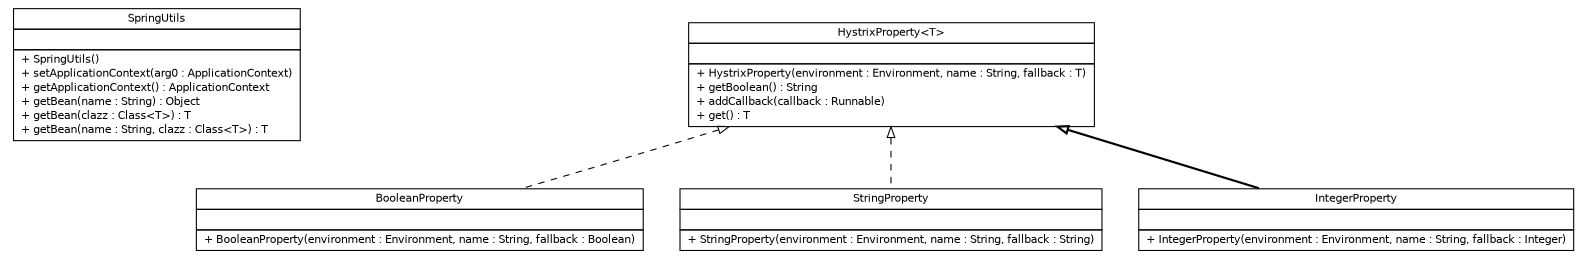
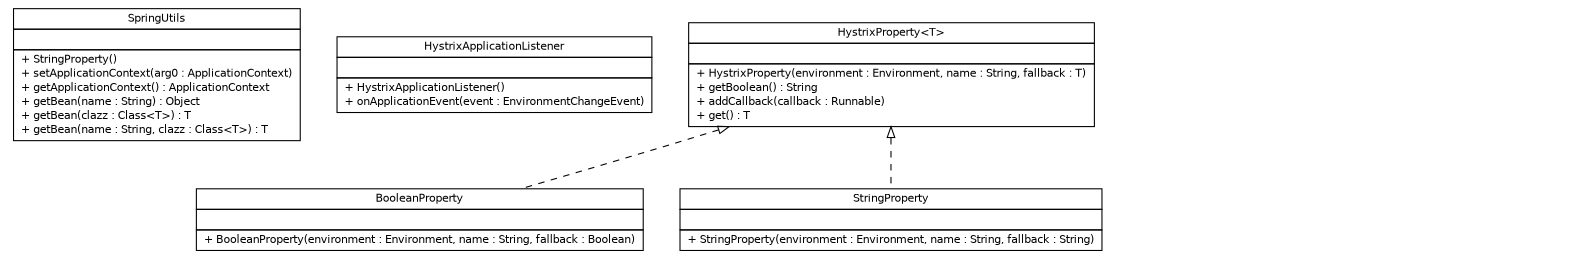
node "SpringUtils": text "+ SpringUtils()" -> "+ StringProperty()"
node "HystrixApplicationListener": added
node "IntegerProperty": removed
